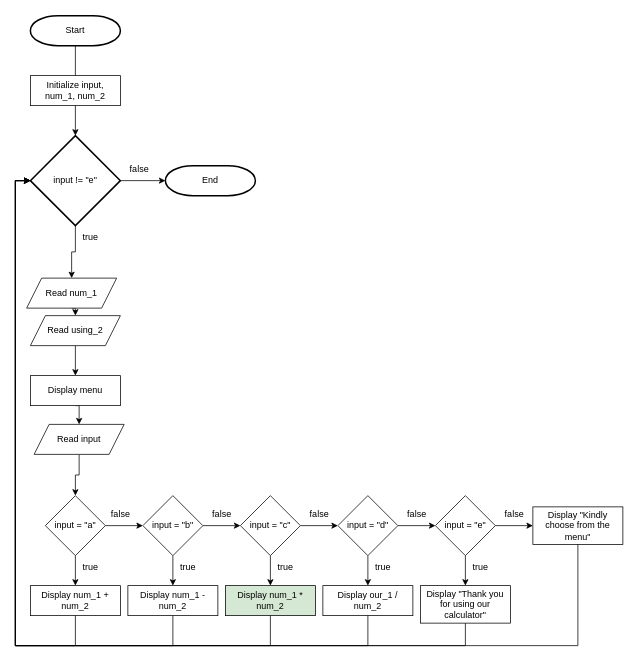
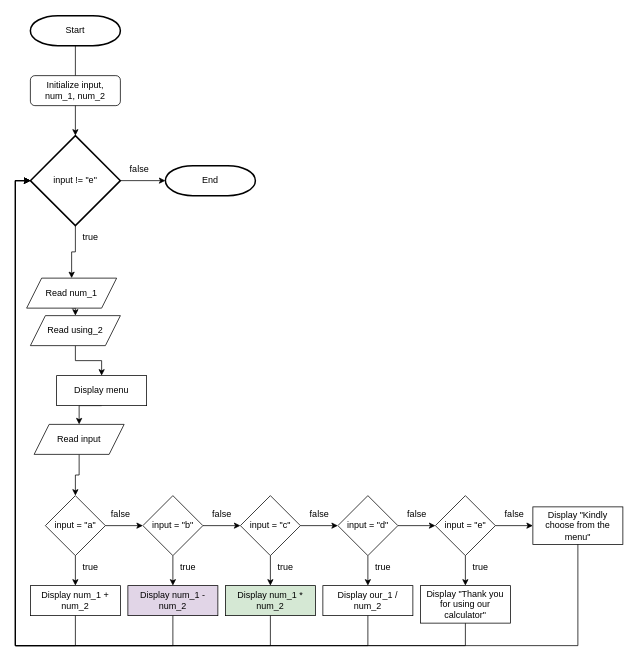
node "Initialize input, num_1, num_2": shape rectangle -> rounded rectangle
node "Display menu": moved (75, 390) -> (102, 390)
node "Display num_1 - num_2": fillcolor #ffffff -> #e1d5e7
